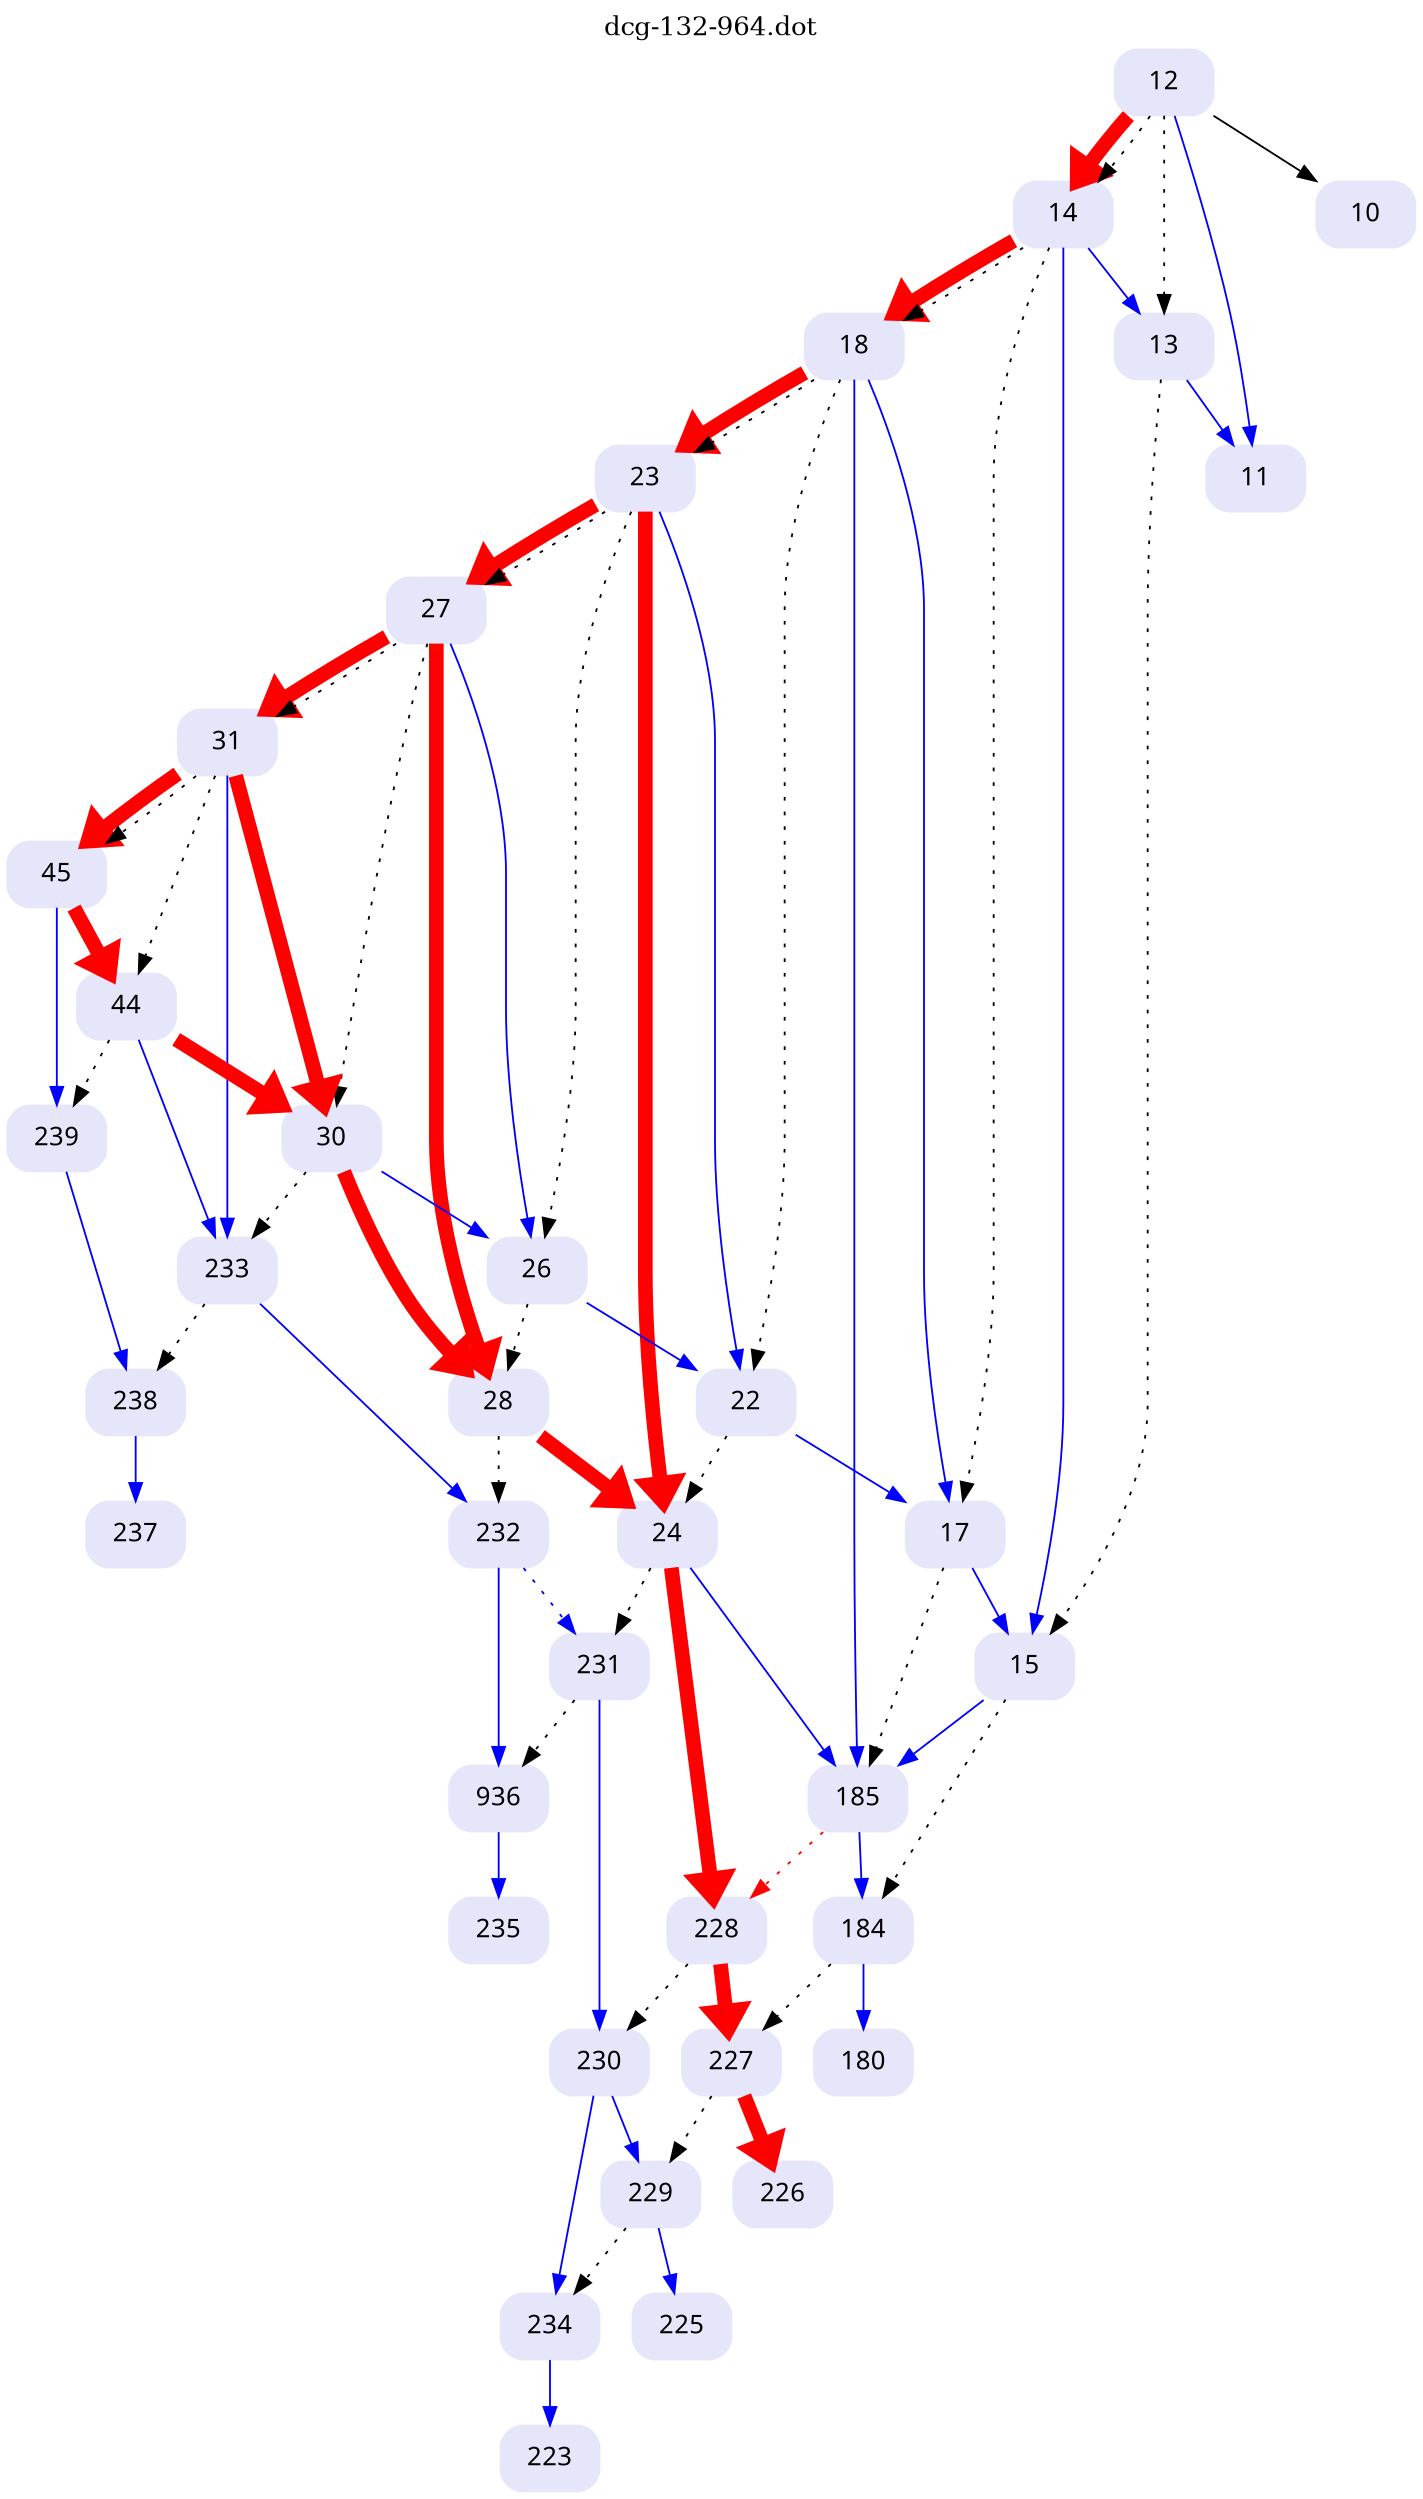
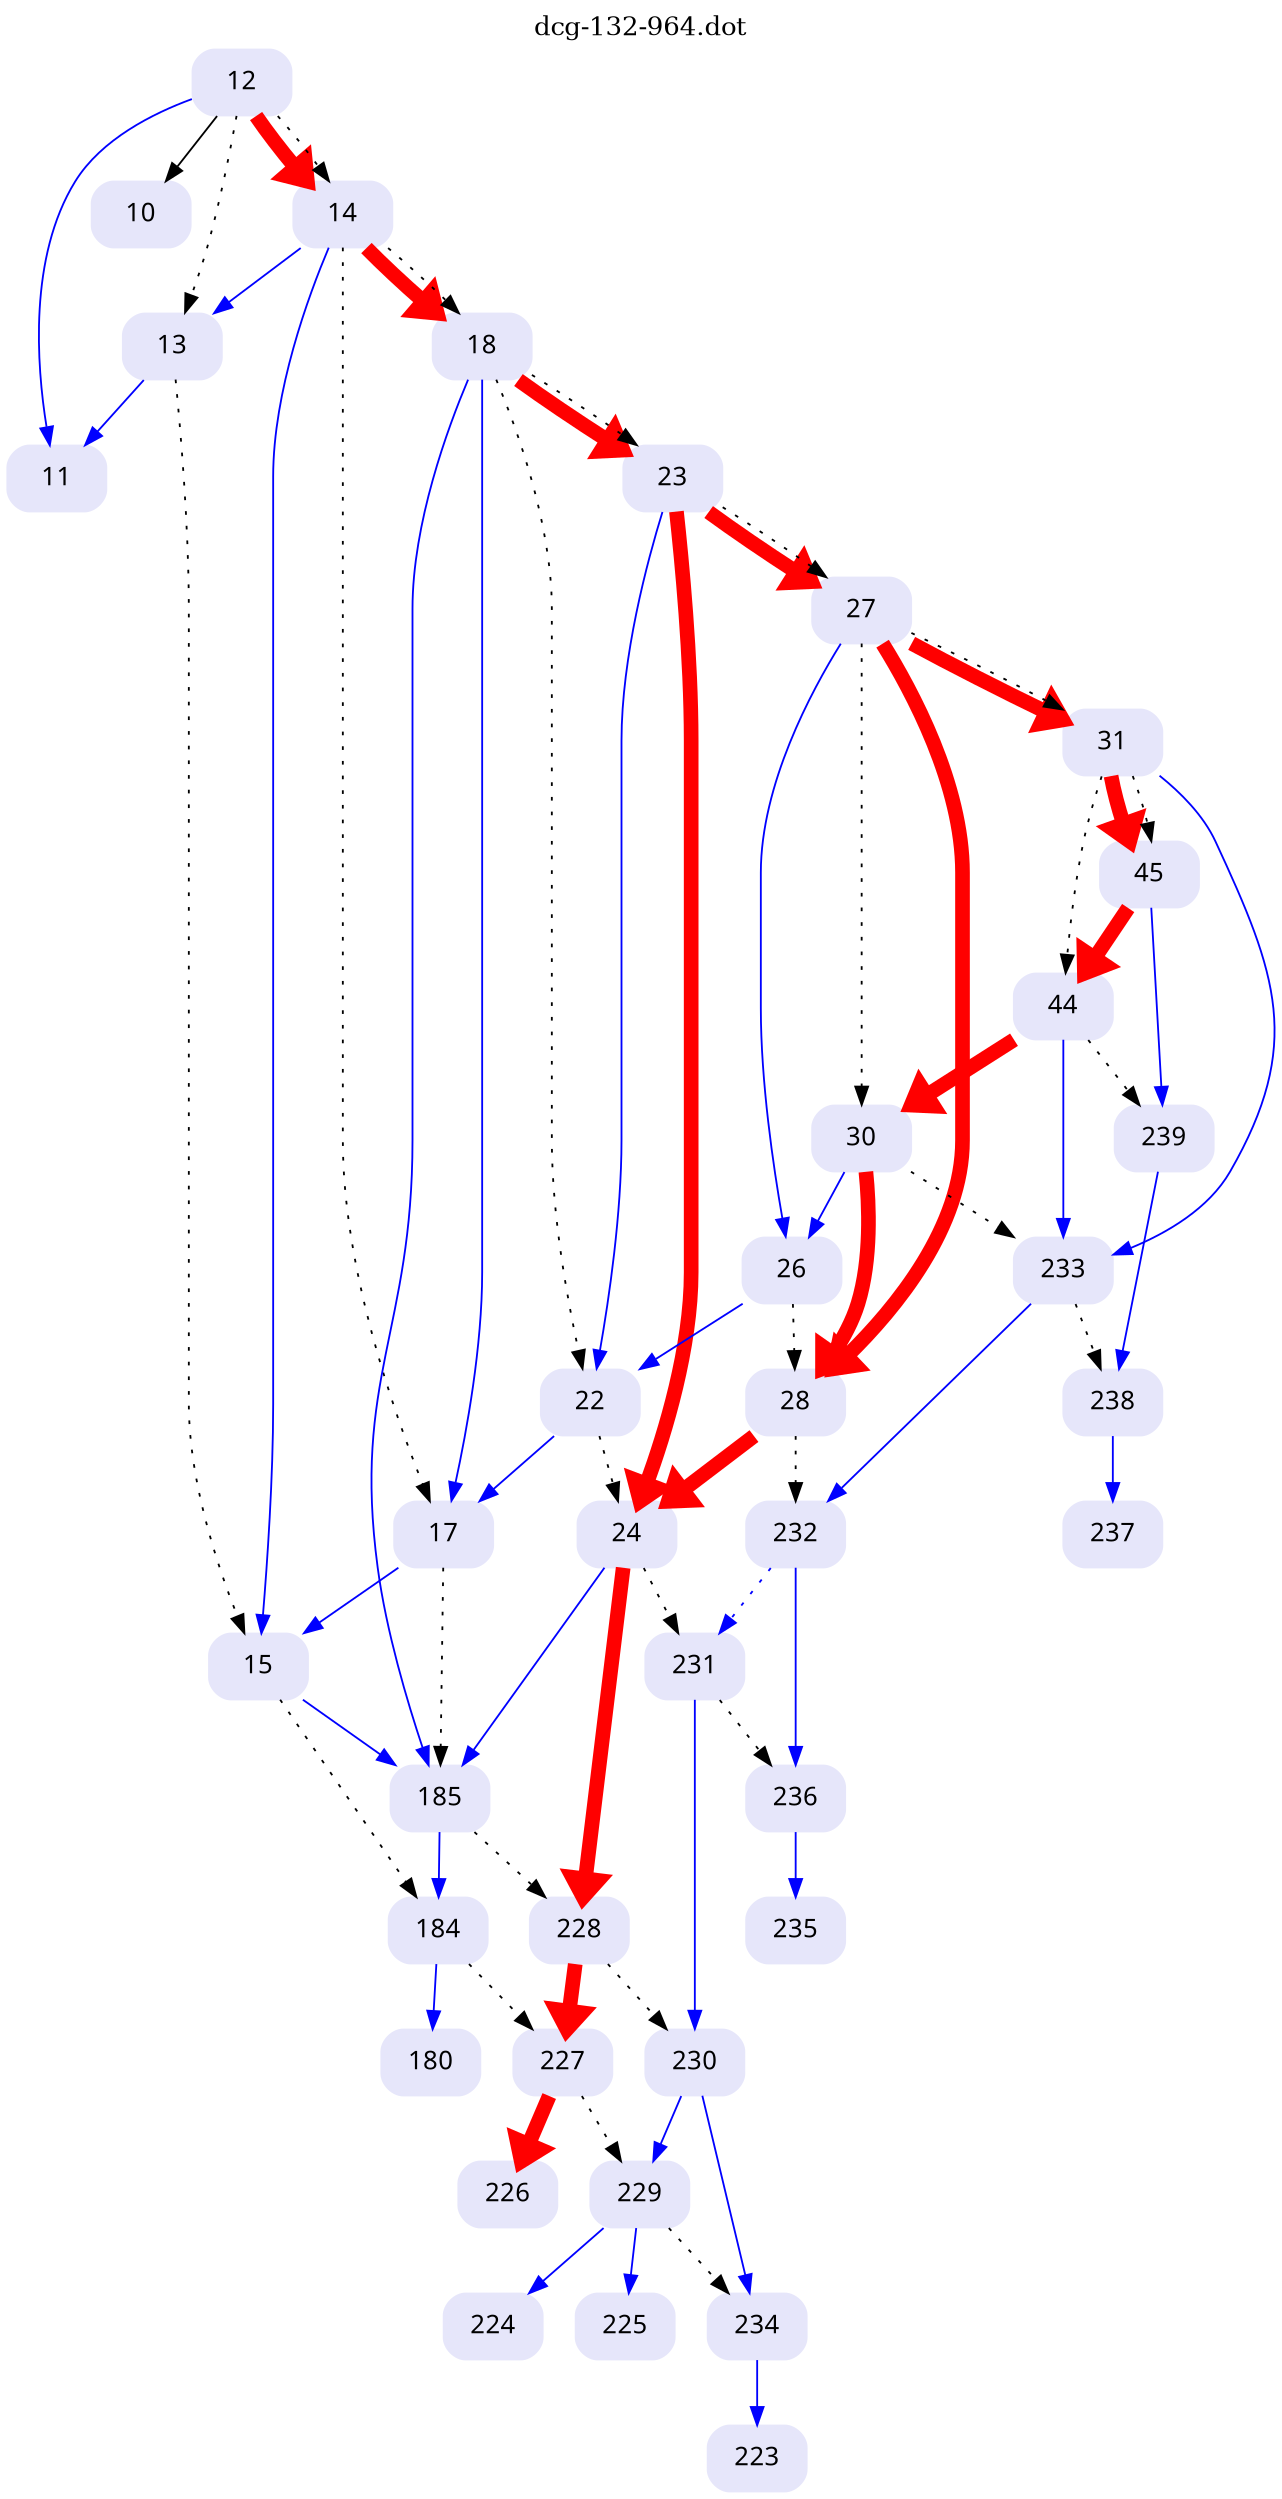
edge "23" -> "26": removed
edge "31" -> "30": removed
node "936": label "936" -> "236"
edge "185" -> "228": color red -> black
node "224": added
